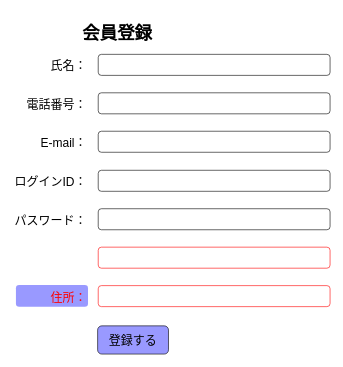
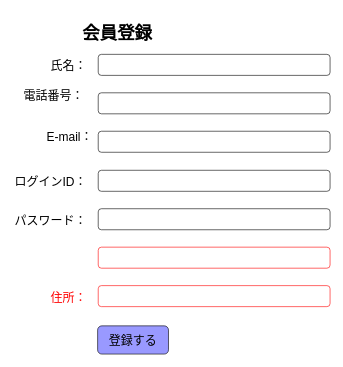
node "電話番号：": moved (52, 103) -> (49, 94)
node "E-mail：": moved (52, 141) -> (58, 135)
node "住所：": fillcolor #9999ff -> #ffffff
